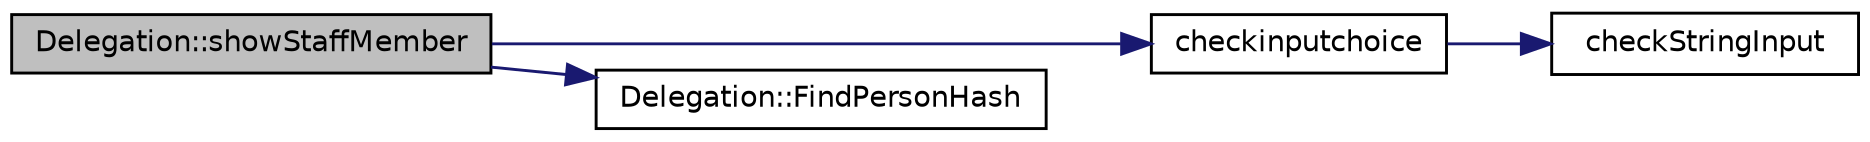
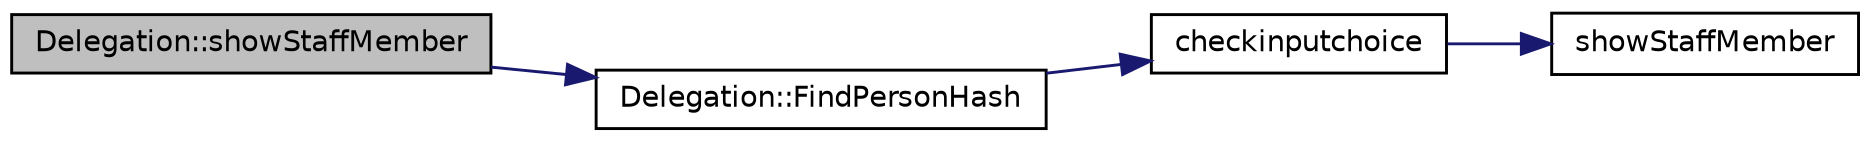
edge "Delegation::showStaffMember" -> "checkinputchoice": now "Delegation::FindPersonHash" -> "checkinputchoice"
node "checkStringInput": label "checkStringInput" -> "showStaffMember"
